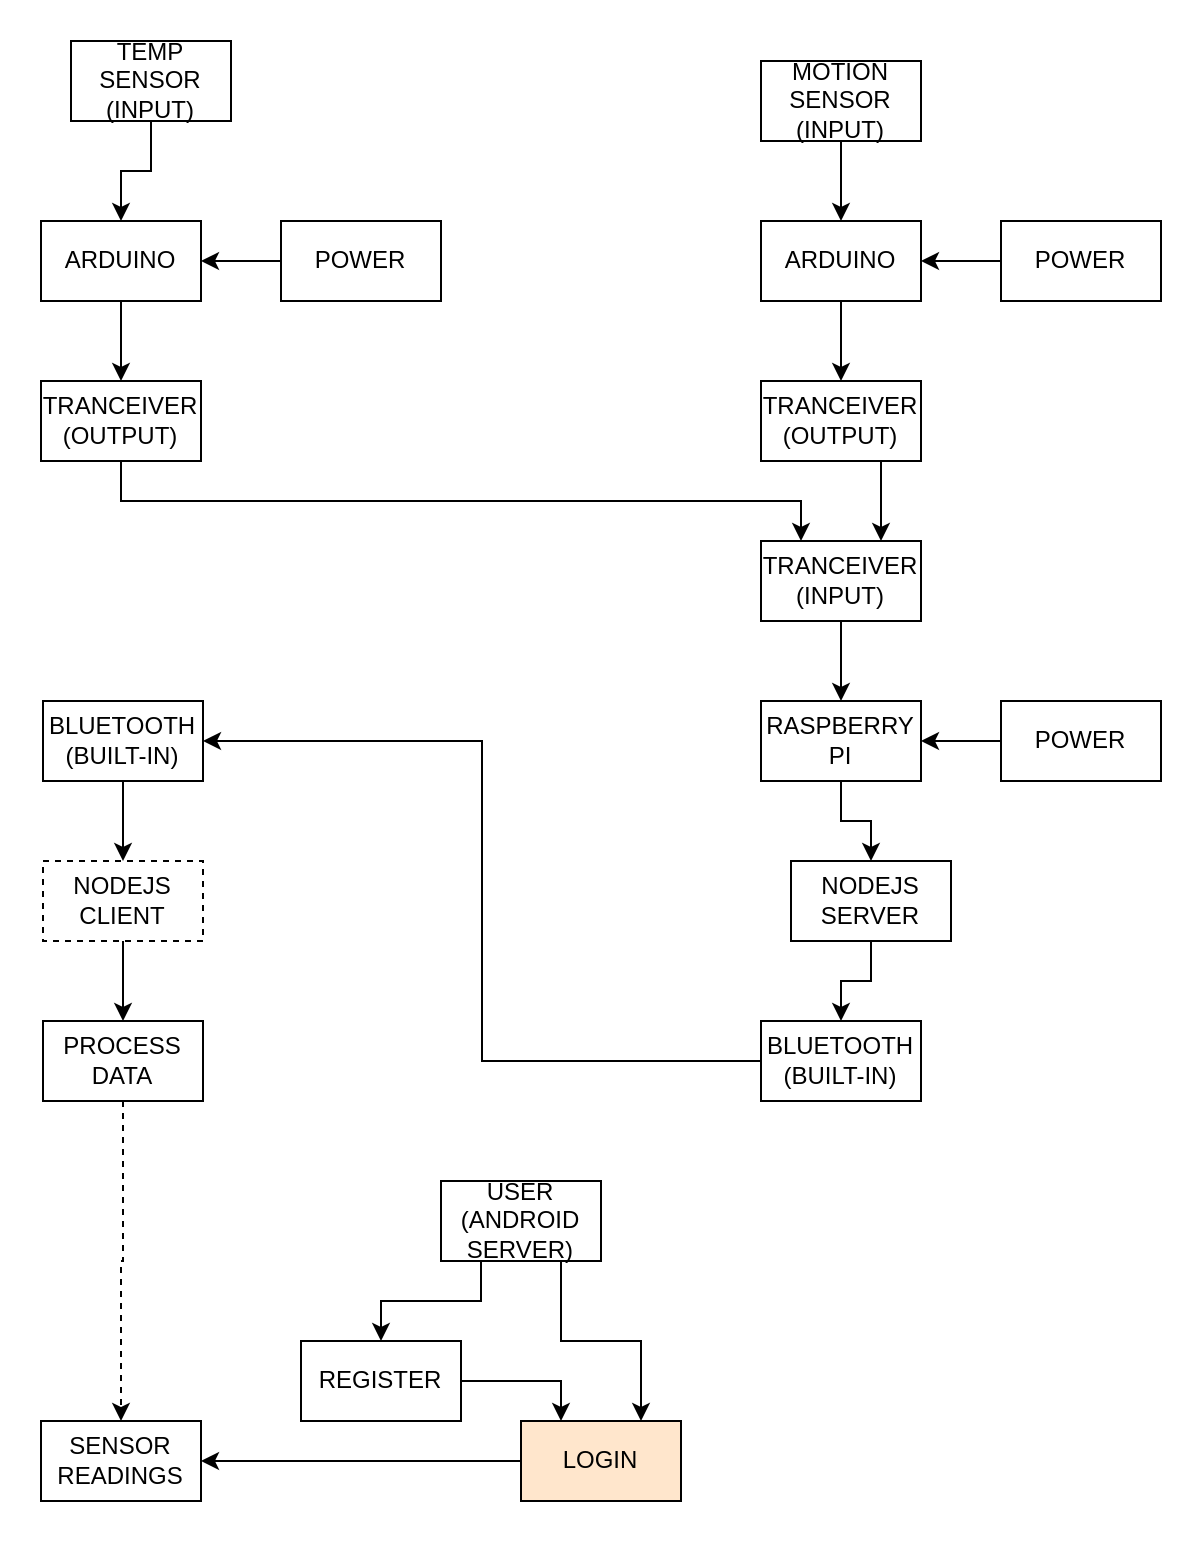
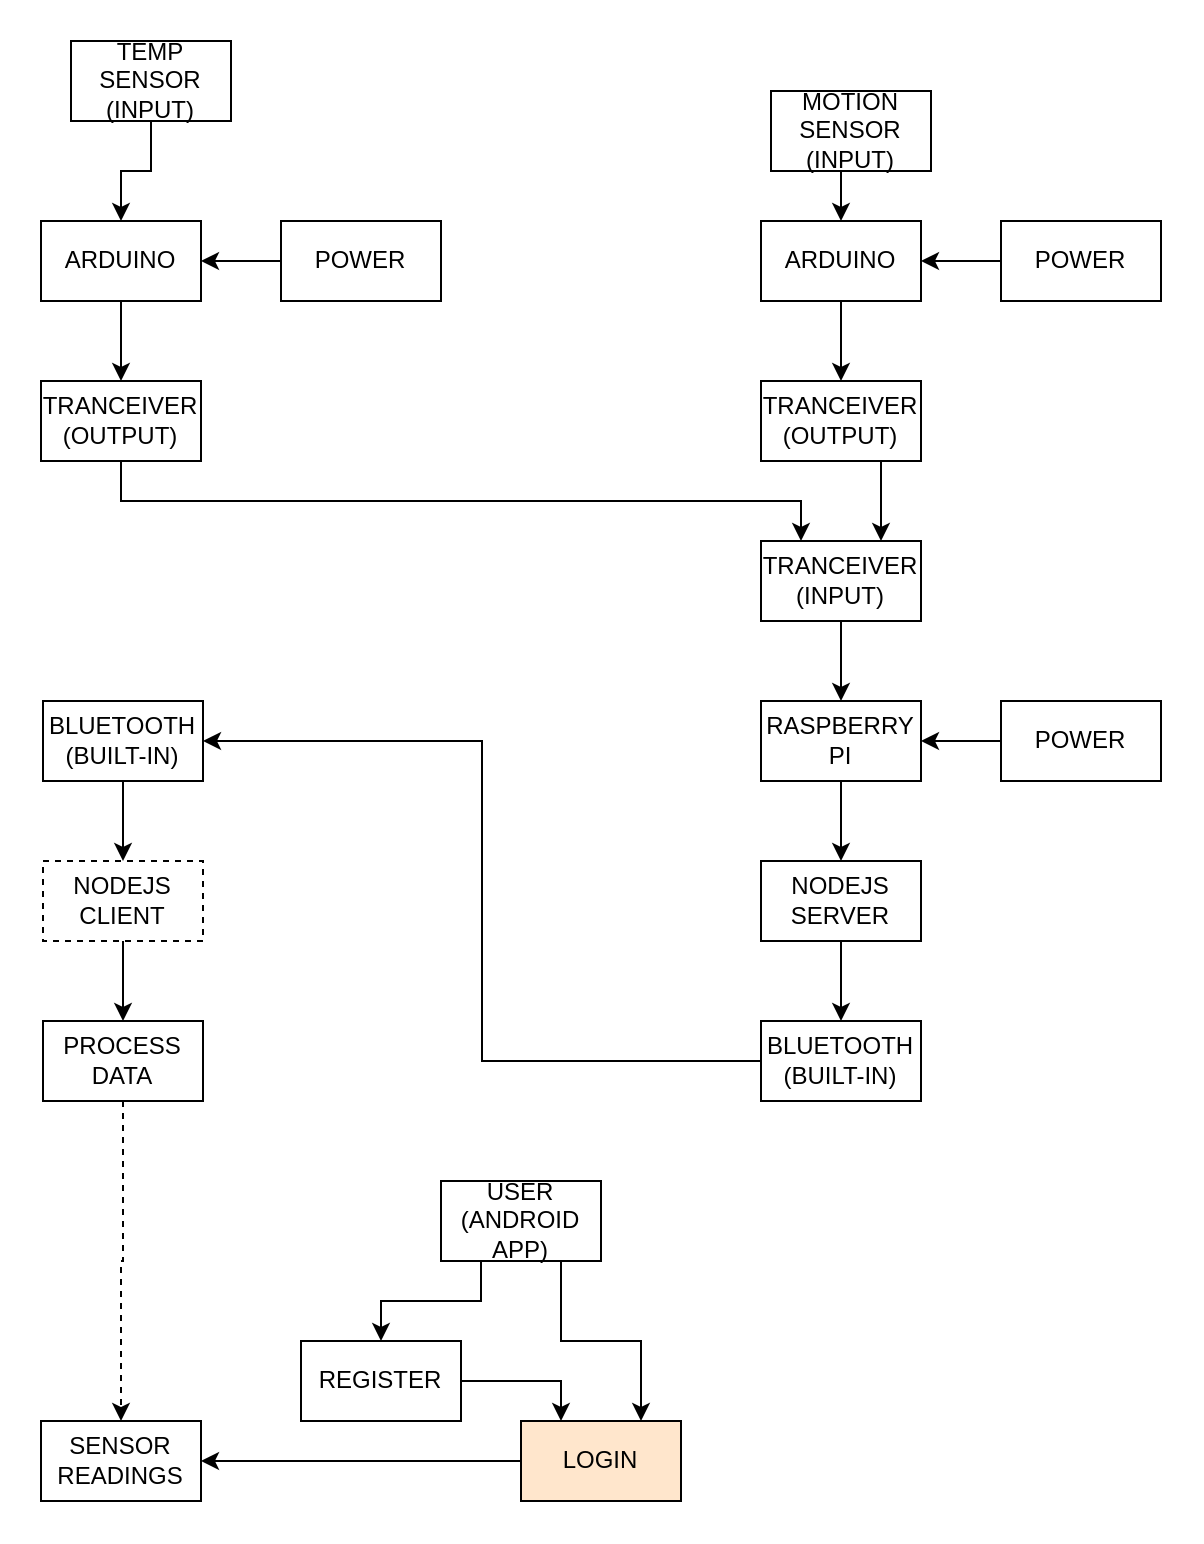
node "MOTION SENSOR (INPUT)": moved (841, 101) -> (851, 131)
node "NODEJS SERVER": moved (871, 901) -> (841, 901)
node "USER (ANDROID SERVER)": label "USER (ANDROID SERVER)" -> "USER (ANDROID APP)"
